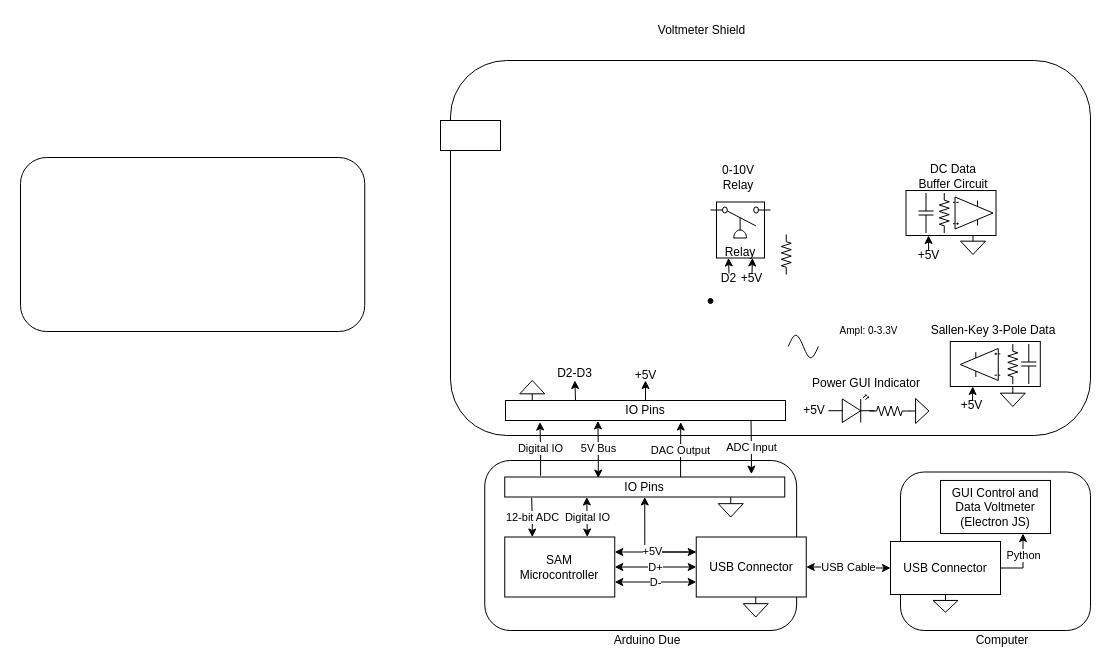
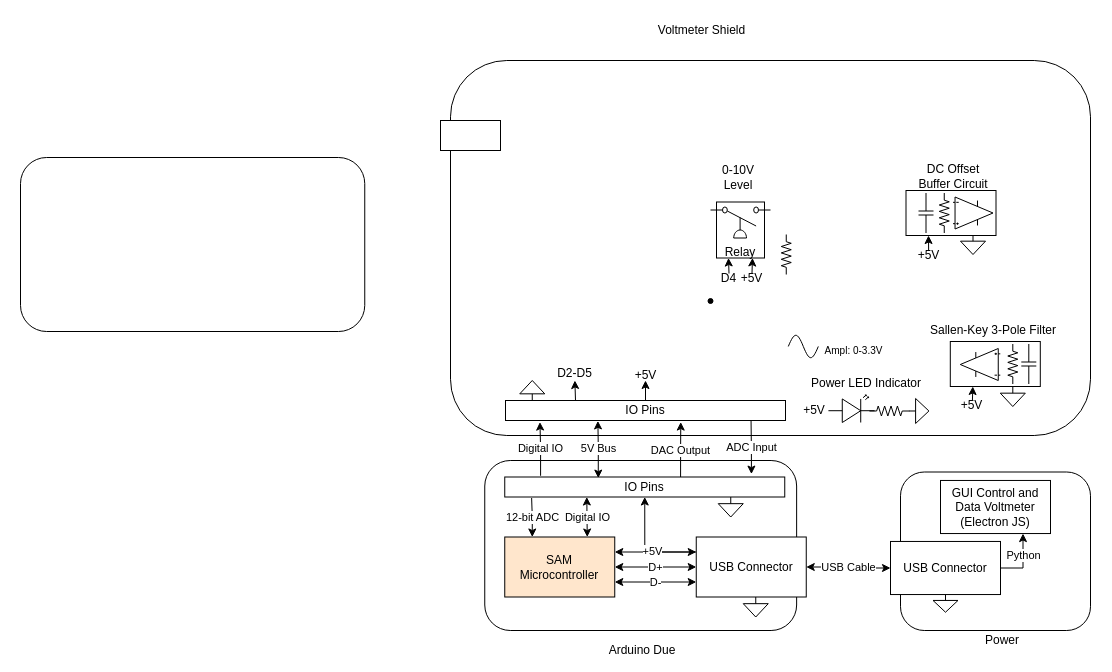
node "DC Data Buffer Circuit": label "DC Data Buffer Circuit" -> "DC Offset Buffer Circuit"
node "0-10V Relay": label "0-10V Relay" -> "0-10V Level"
node "D2": label "D2" -> "D4"
node "Ampl: 0-3.3V": moved (868, 331) -> (853, 351)
node "Sallen-Key 3-Pole Data": label "Sallen-Key 3-Pole Data" -> "Sallen-Key 3-Pole Filter"
node "D2-D3": label "D2-D3" -> "D2-D5"
node "Power GUI Indicator": label "Power GUI Indicator" -> "Power LED Indicator"
node "SAM Microcontroller": fillcolor #ffffff -> #ffe6cc
node "Arduino Due": moved (647, 641) -> (642, 651)
node "Computer": label "Computer" -> "Power"
